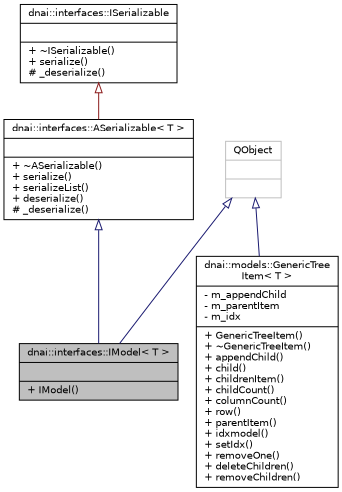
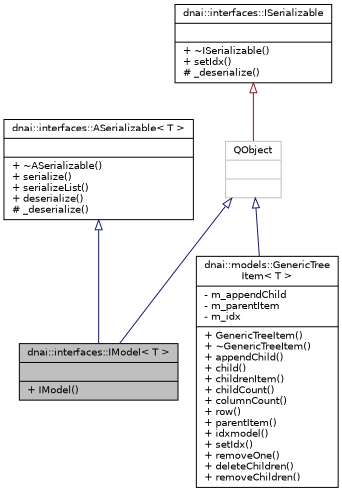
node "dnai::interfaces::ISerializable": text "+ serialize()" -> "+ setIdx()"
edge "dnai::interfaces::ASerializable< T >" -> "dnai::interfaces::ISerializable": now "QObject" -> "dnai::interfaces::ISerializable"
